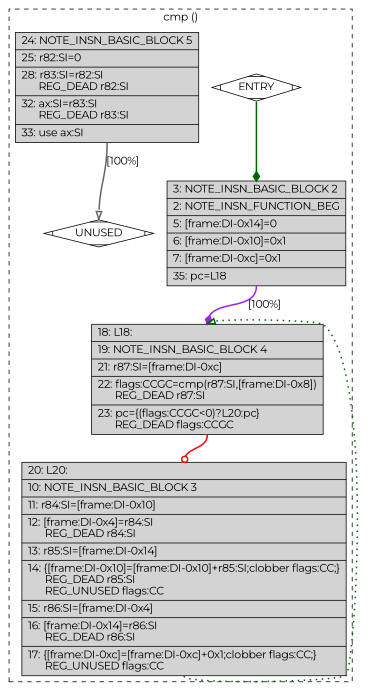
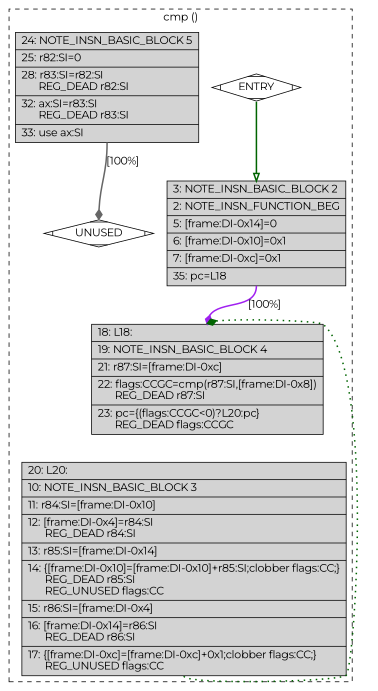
edge "ENTRY" -> "3: NOTE_INSN_BASIC_BLOCK 2": arrowhead diamond -> onormal
edge "24: NOTE_INSN_BASIC_BLOCK 5" -> "UNUSED": arrowhead onormal -> diamond
edge "18: L18:" -> "20: L20:": removed
edge "20: L20:" -> "18: L18:": arrowhead onormal -> diamond
